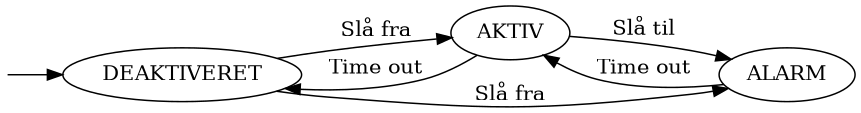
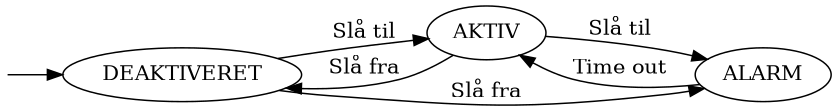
edge "DEAKTIVERET" -> "AKTIV": label "Slå fra" -> "Slå til"
edge "AKTIV" -> "DEAKTIVERET": label "Time out" -> "Slå fra"
